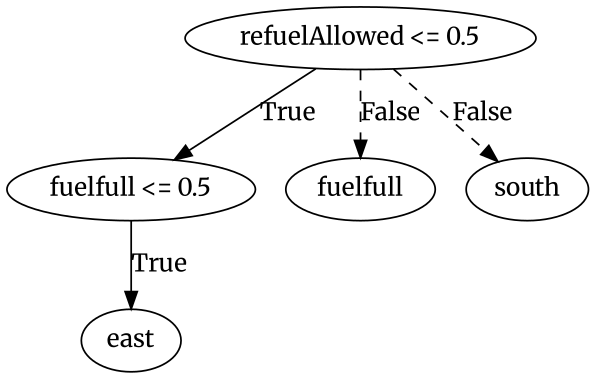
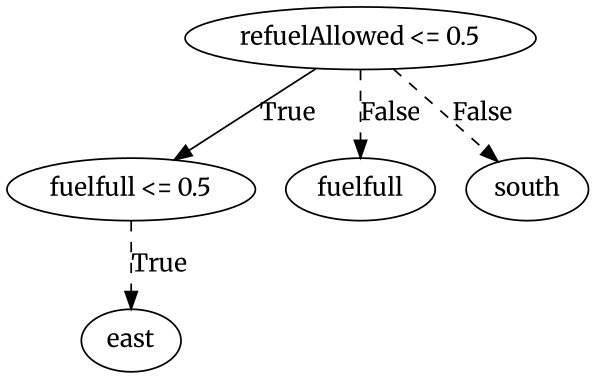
edge "fuelfull <= 0.5" -> "east": style solid -> dashed
